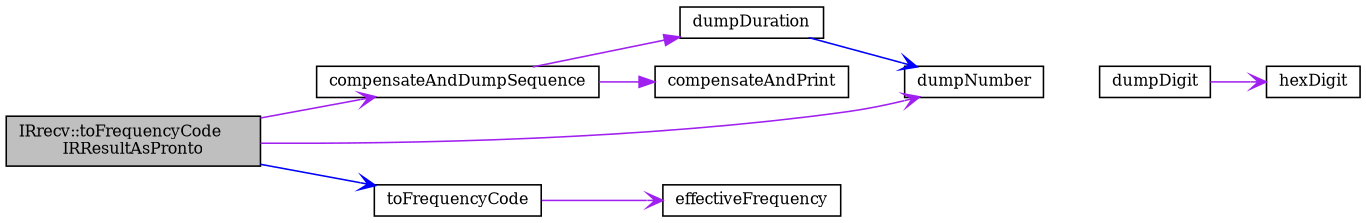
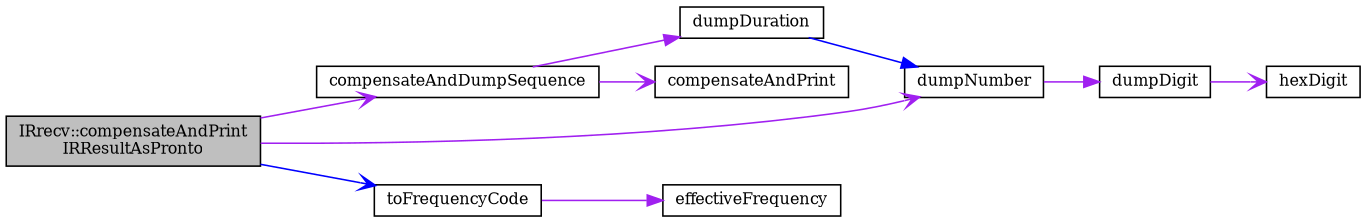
edge "dumpDuration" -> "dumpNumber": arrowhead vee -> normal
edge "compensateAndDumpSequence" -> "compensateAndPrint": arrowhead normal -> vee
edge "dumpNumber" -> "dumpDigit": added
node "IRrecv::toFrequencyCode IRResultAsPronto": label "IRrecv::toFrequencyCode IRResultAsPronto" -> "IRrecv::compensateAndPrint IRResultAsPronto"
edge "toFrequencyCode" -> "effectiveFrequency": arrowhead vee -> normal
